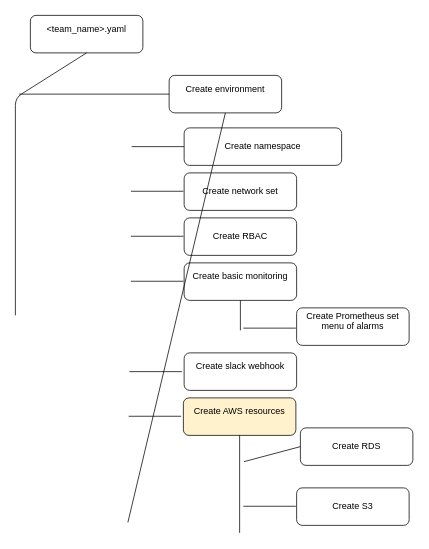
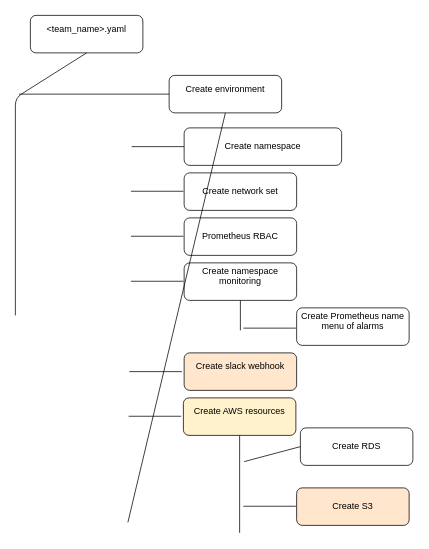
node "Create RBAC": label "Create RBAC" -> "Prometheus RBAC"
node "Create basic monitoring": label "Create basic monitoring" -> "Create namespace monitoring"
node "Create Prometheus set menu of alarms": label "Create Prometheus set menu of alarms" -> "Create Prometheus name menu of alarms"
node "Create slack webhook": fillcolor #ffffff -> #ffe6cc
node "Create S3": fillcolor #ffffff -> #ffe6cc
